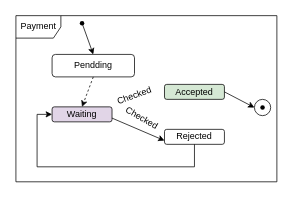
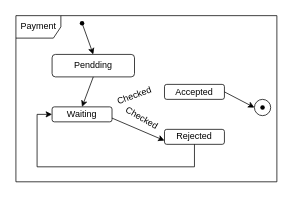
edge "Pendding" -> "Waiting": style dashed -> solid
node "Accepted": fillcolor #d5e8d4 -> #ffffff
node "Waiting": fillcolor #e1d5e7 -> #ffffff
